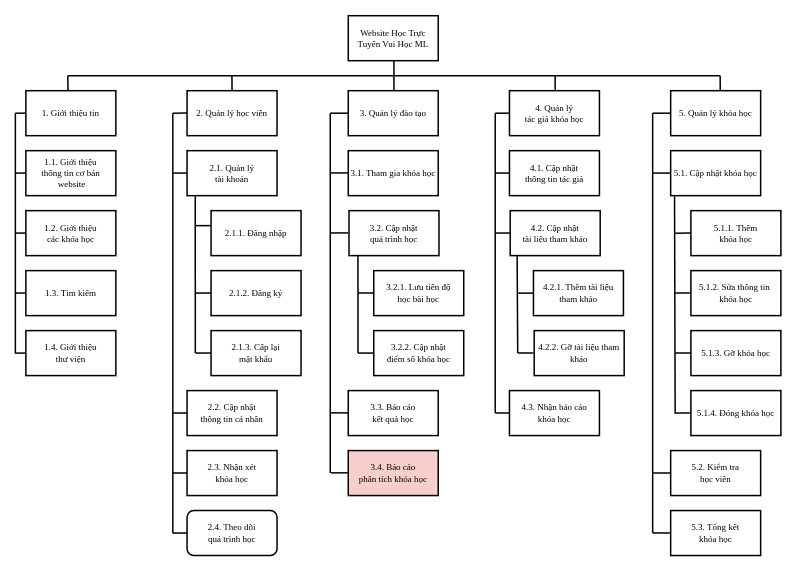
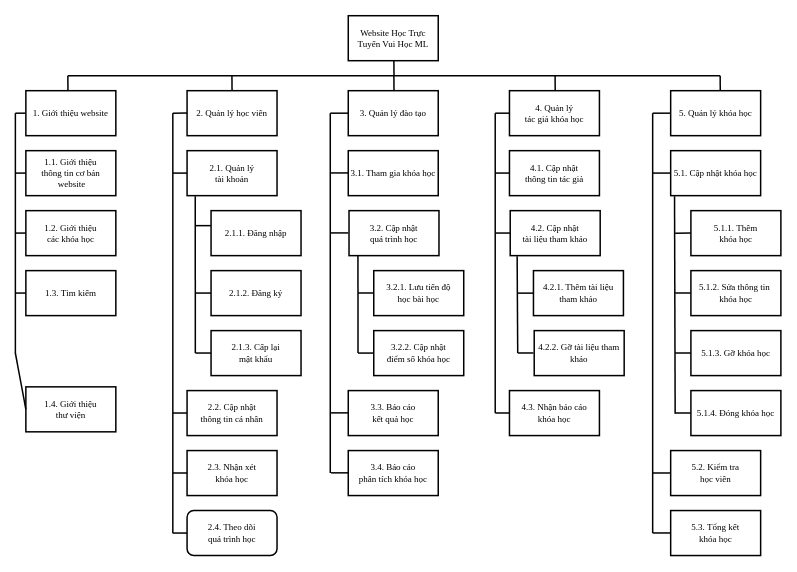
node "1. Giới thiệu tin": label "1. Giới thiệu tin" -> "1. Giới thiệu website"
node "1.4. Giới thiệu thư viện": moved (71, 353) -> (71, 409)
node "3.4. Báo cáo phân tích khóa học": fillcolor #f8cecc -> #ffffff
